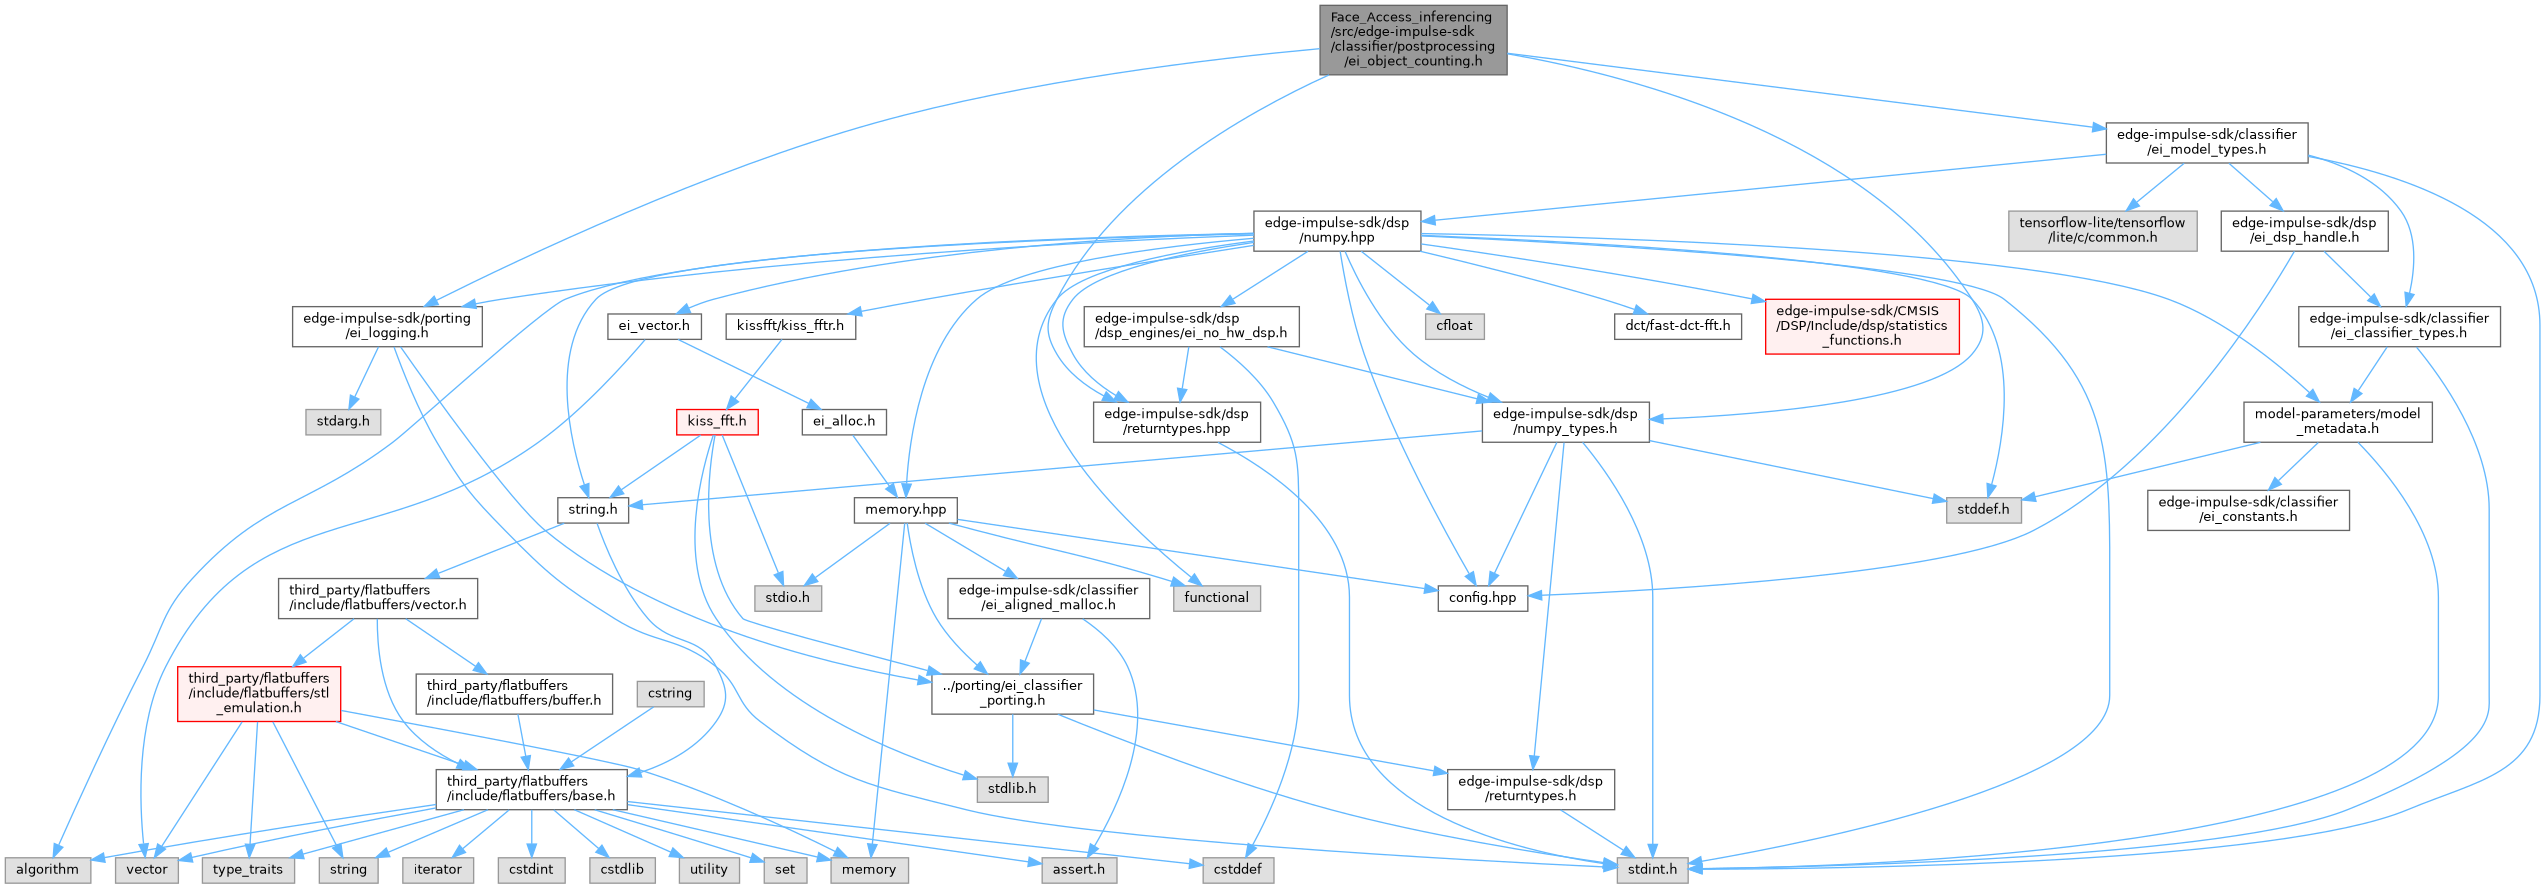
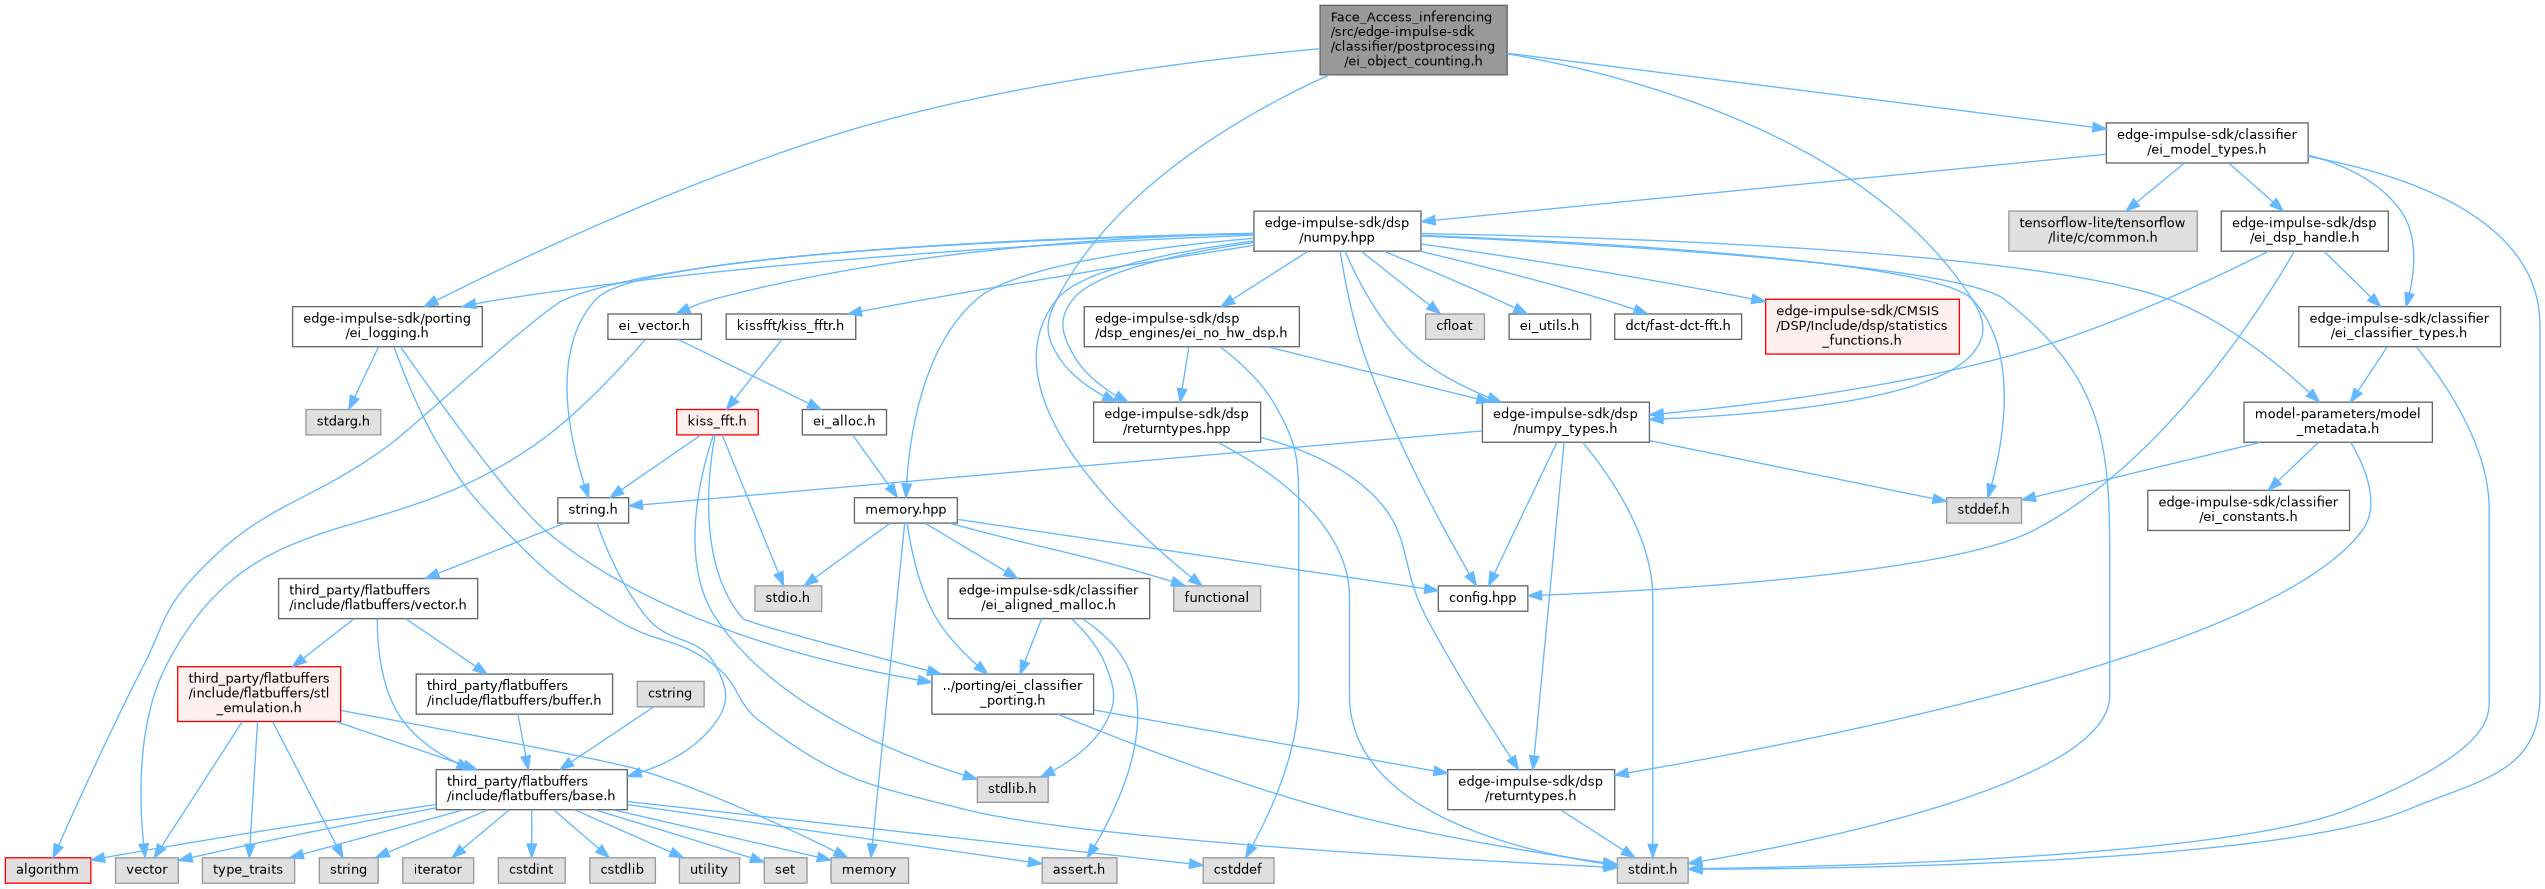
node "ei_utils.h": added
edge "edge-impulse-sdk/dsp /ei_dsp_handle.h" -> "edge-impulse-sdk/dsp /numpy_types.h": added
edge "edge-impulse-sdk/dsp /returntypes.hpp" -> "edge-impulse-sdk/dsp /returntypes.h": added
edge "../porting/ei_classifier _porting.h" -> "stdlib.h": now "edge-impulse-sdk/classifier /ei_aligned_malloc.h" -> "stdlib.h"
edge "model-parameters/model _metadata.h" -> "stdint.h": now "model-parameters/model _metadata.h" -> "edge-impulse-sdk/dsp /returntypes.h"
node "algorithm": color grey60 -> red
